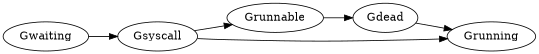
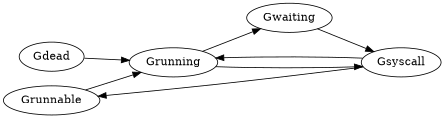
edge "Grunnable" -> "Gdead": now "Grunnable" -> "Grunning"
edge "Grunning" -> "Gwaiting": added
edge "Grunning" -> "Gsyscall": added
